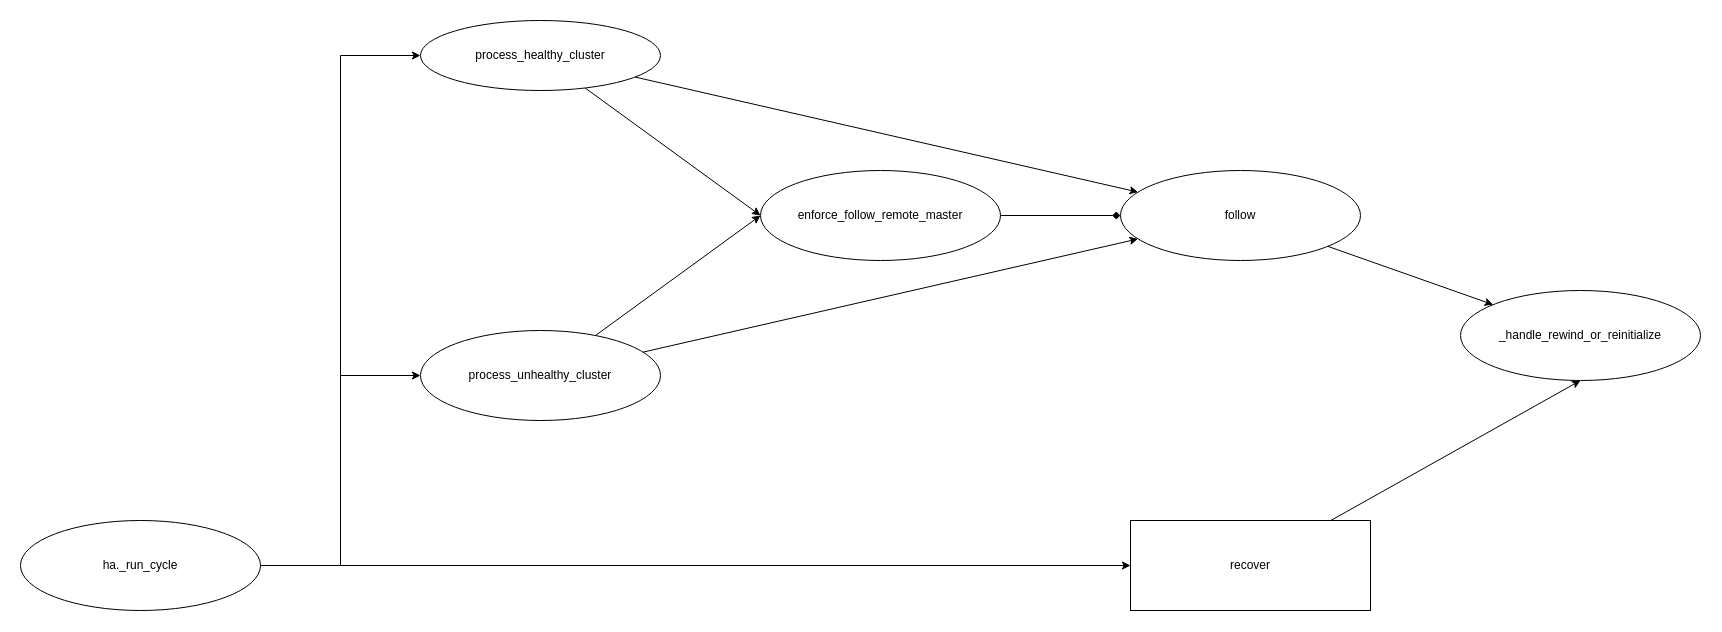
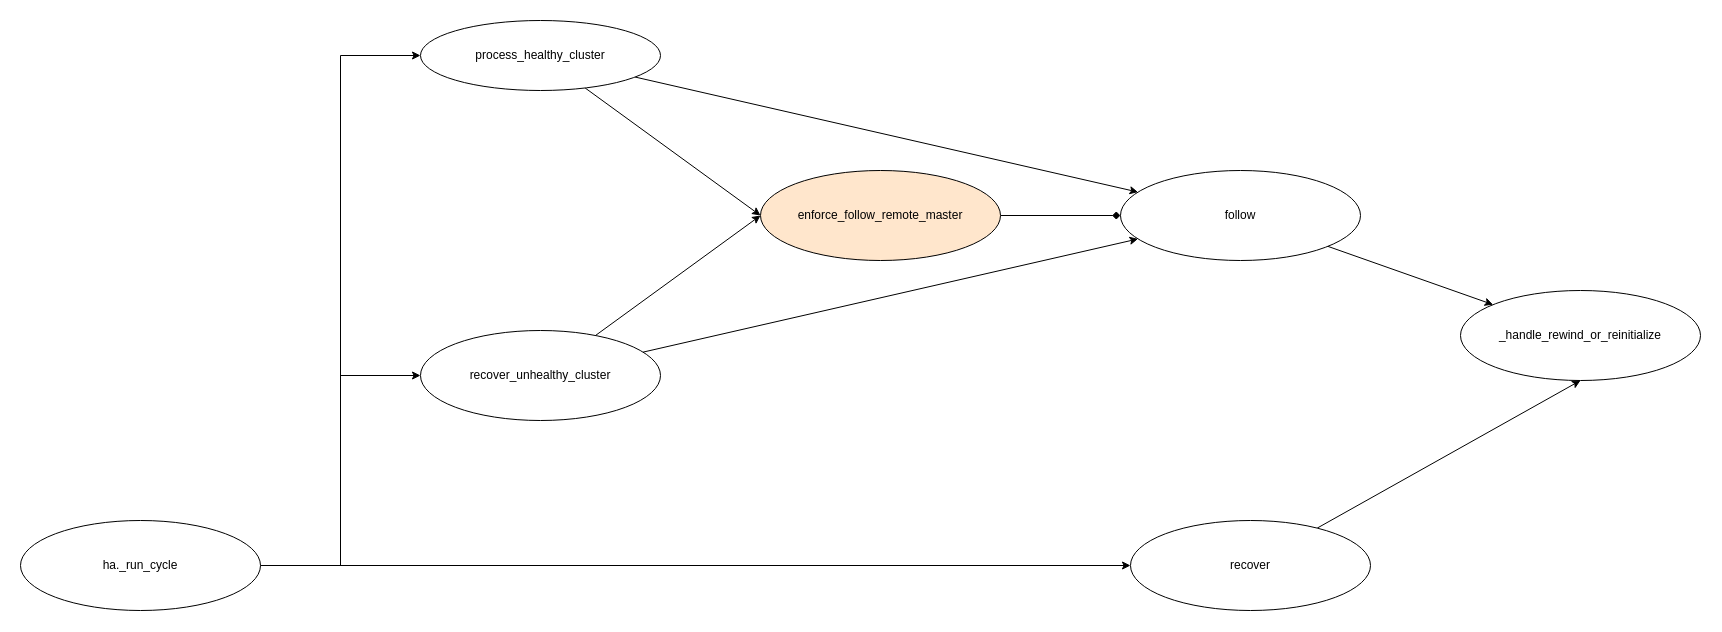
node "enforce_follow_remote_master": fillcolor #ffffff -> #ffe6cc
node "process_unhealthy_cluster": label "process_unhealthy_cluster" -> "recover_unhealthy_cluster"
node "recover": shape rectangle -> ellipse
